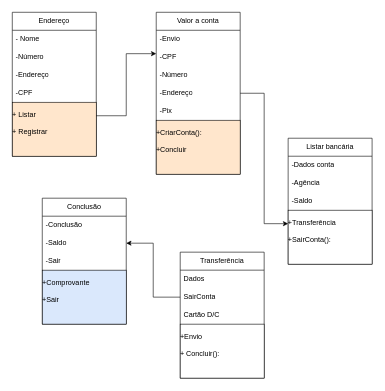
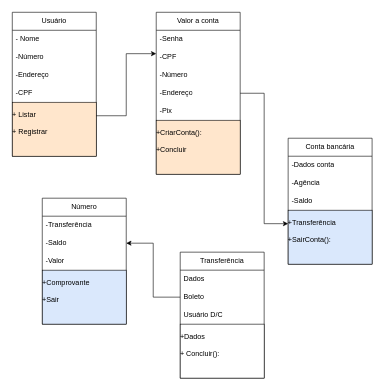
node "Endereço": label "Endereço" -> "Usuário"
node "-Envio": label "-Envio" -> "-Senha"
node "Listar bancária": label "Listar bancária" -> "Conta bancária"
node "Conclusão": label "Conclusão" -> "Número"
node "-Conclusão": label "-Conclusão" -> "-Transferência"
node "+Transferência +SairConta():": fillcolor #ffffff -> #dae8fc
node "-Sair": label "-Sair" -> "-Valor"
node "SairConta": label "SairConta" -> "Boleto"
node "Cartão D/C": label "Cartão D/C" -> "Usuário D/C"
node "+Envio + Concluir():": label "+Envio + Concluir():" -> "+Dados + Concluir():"
